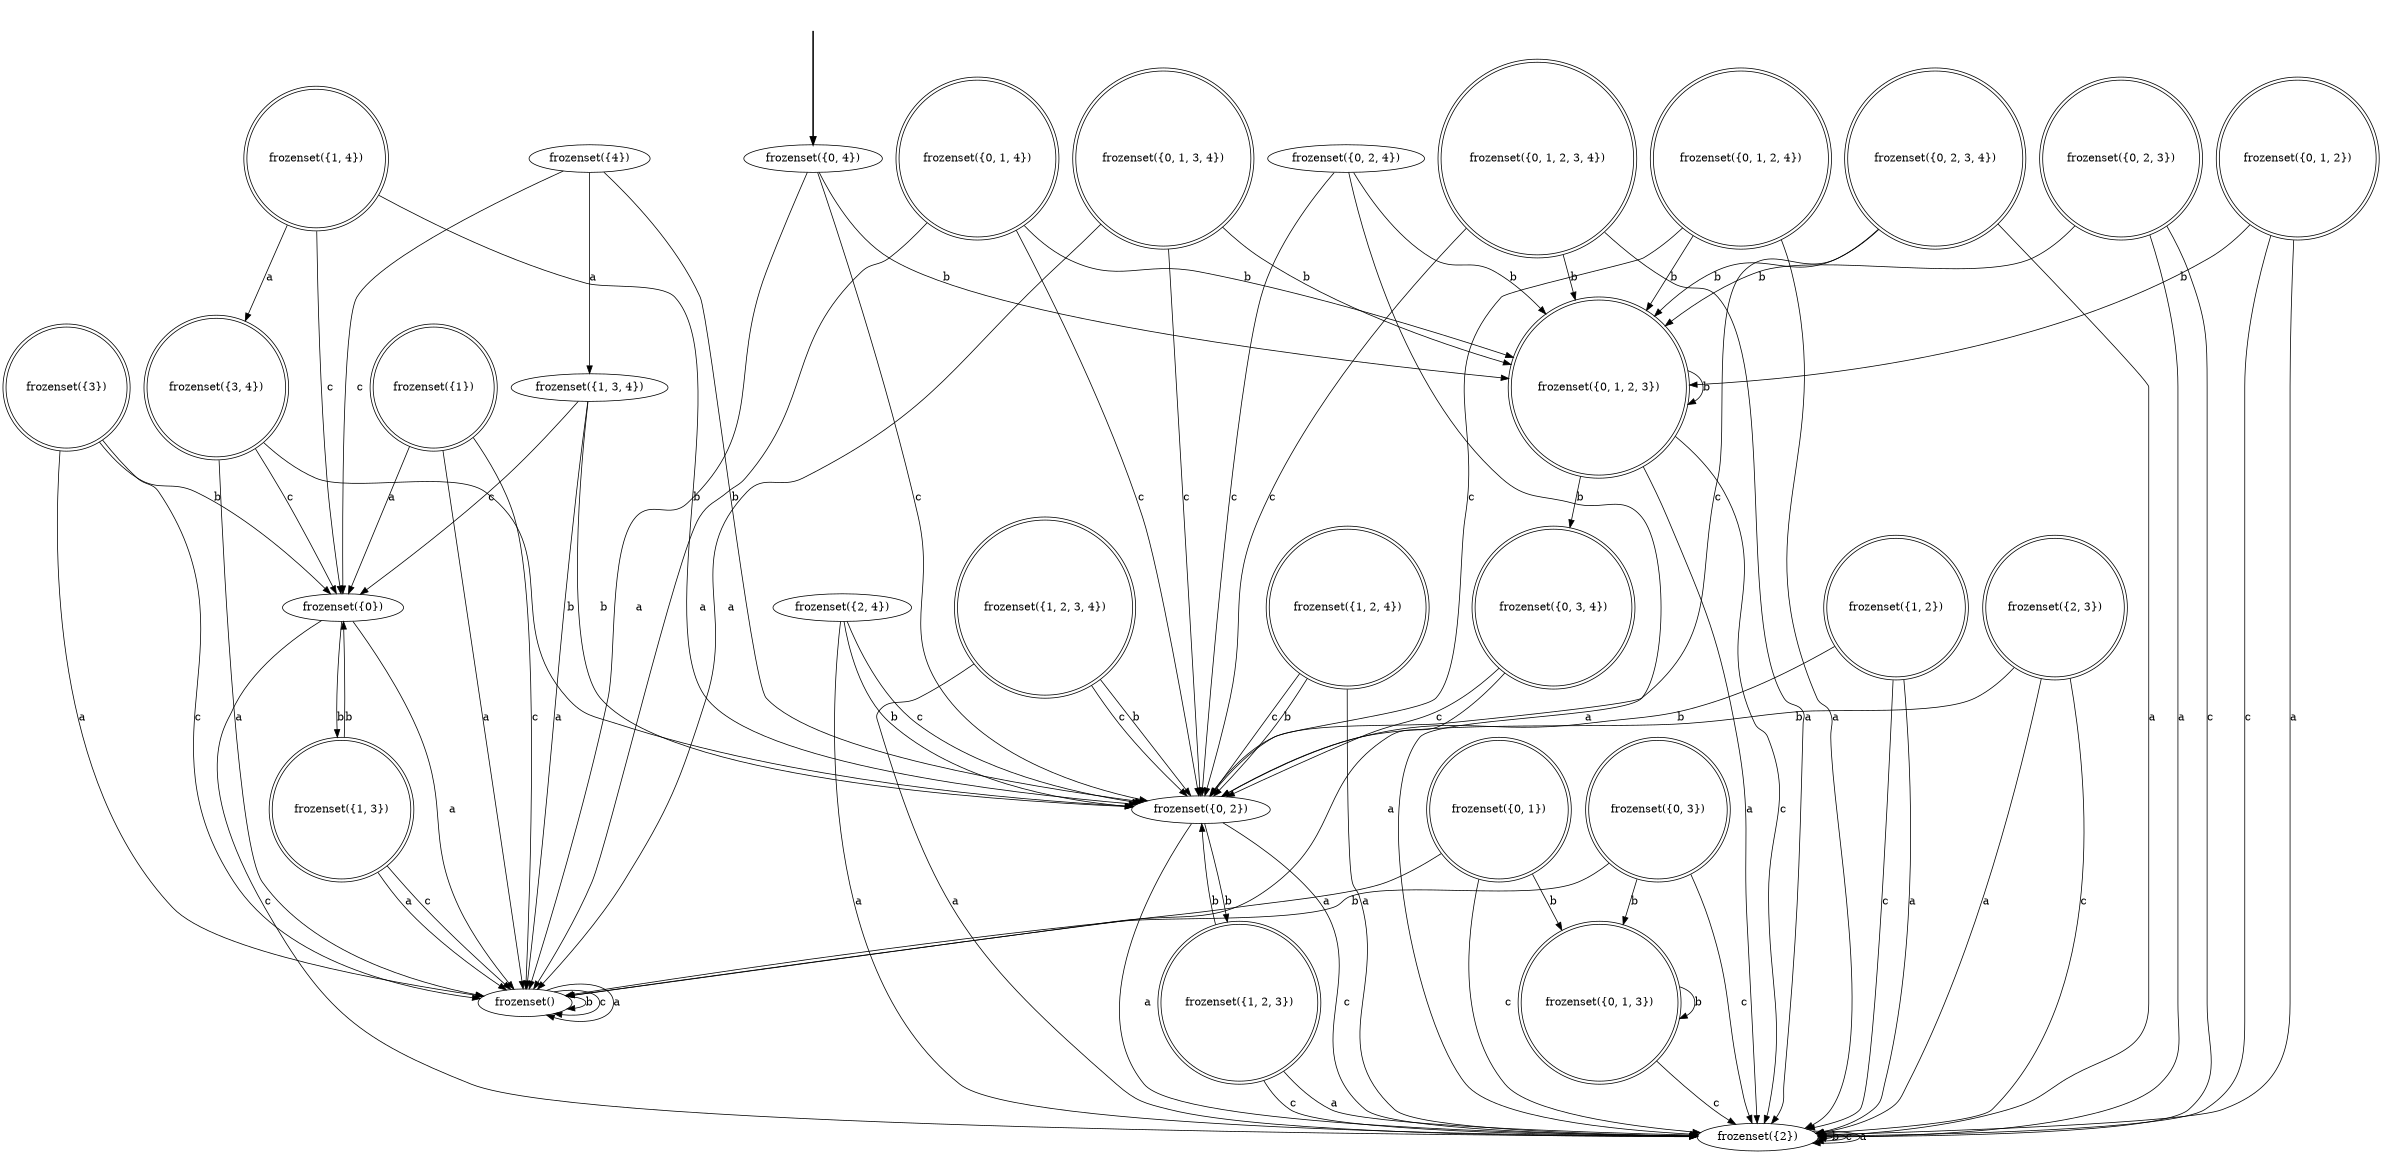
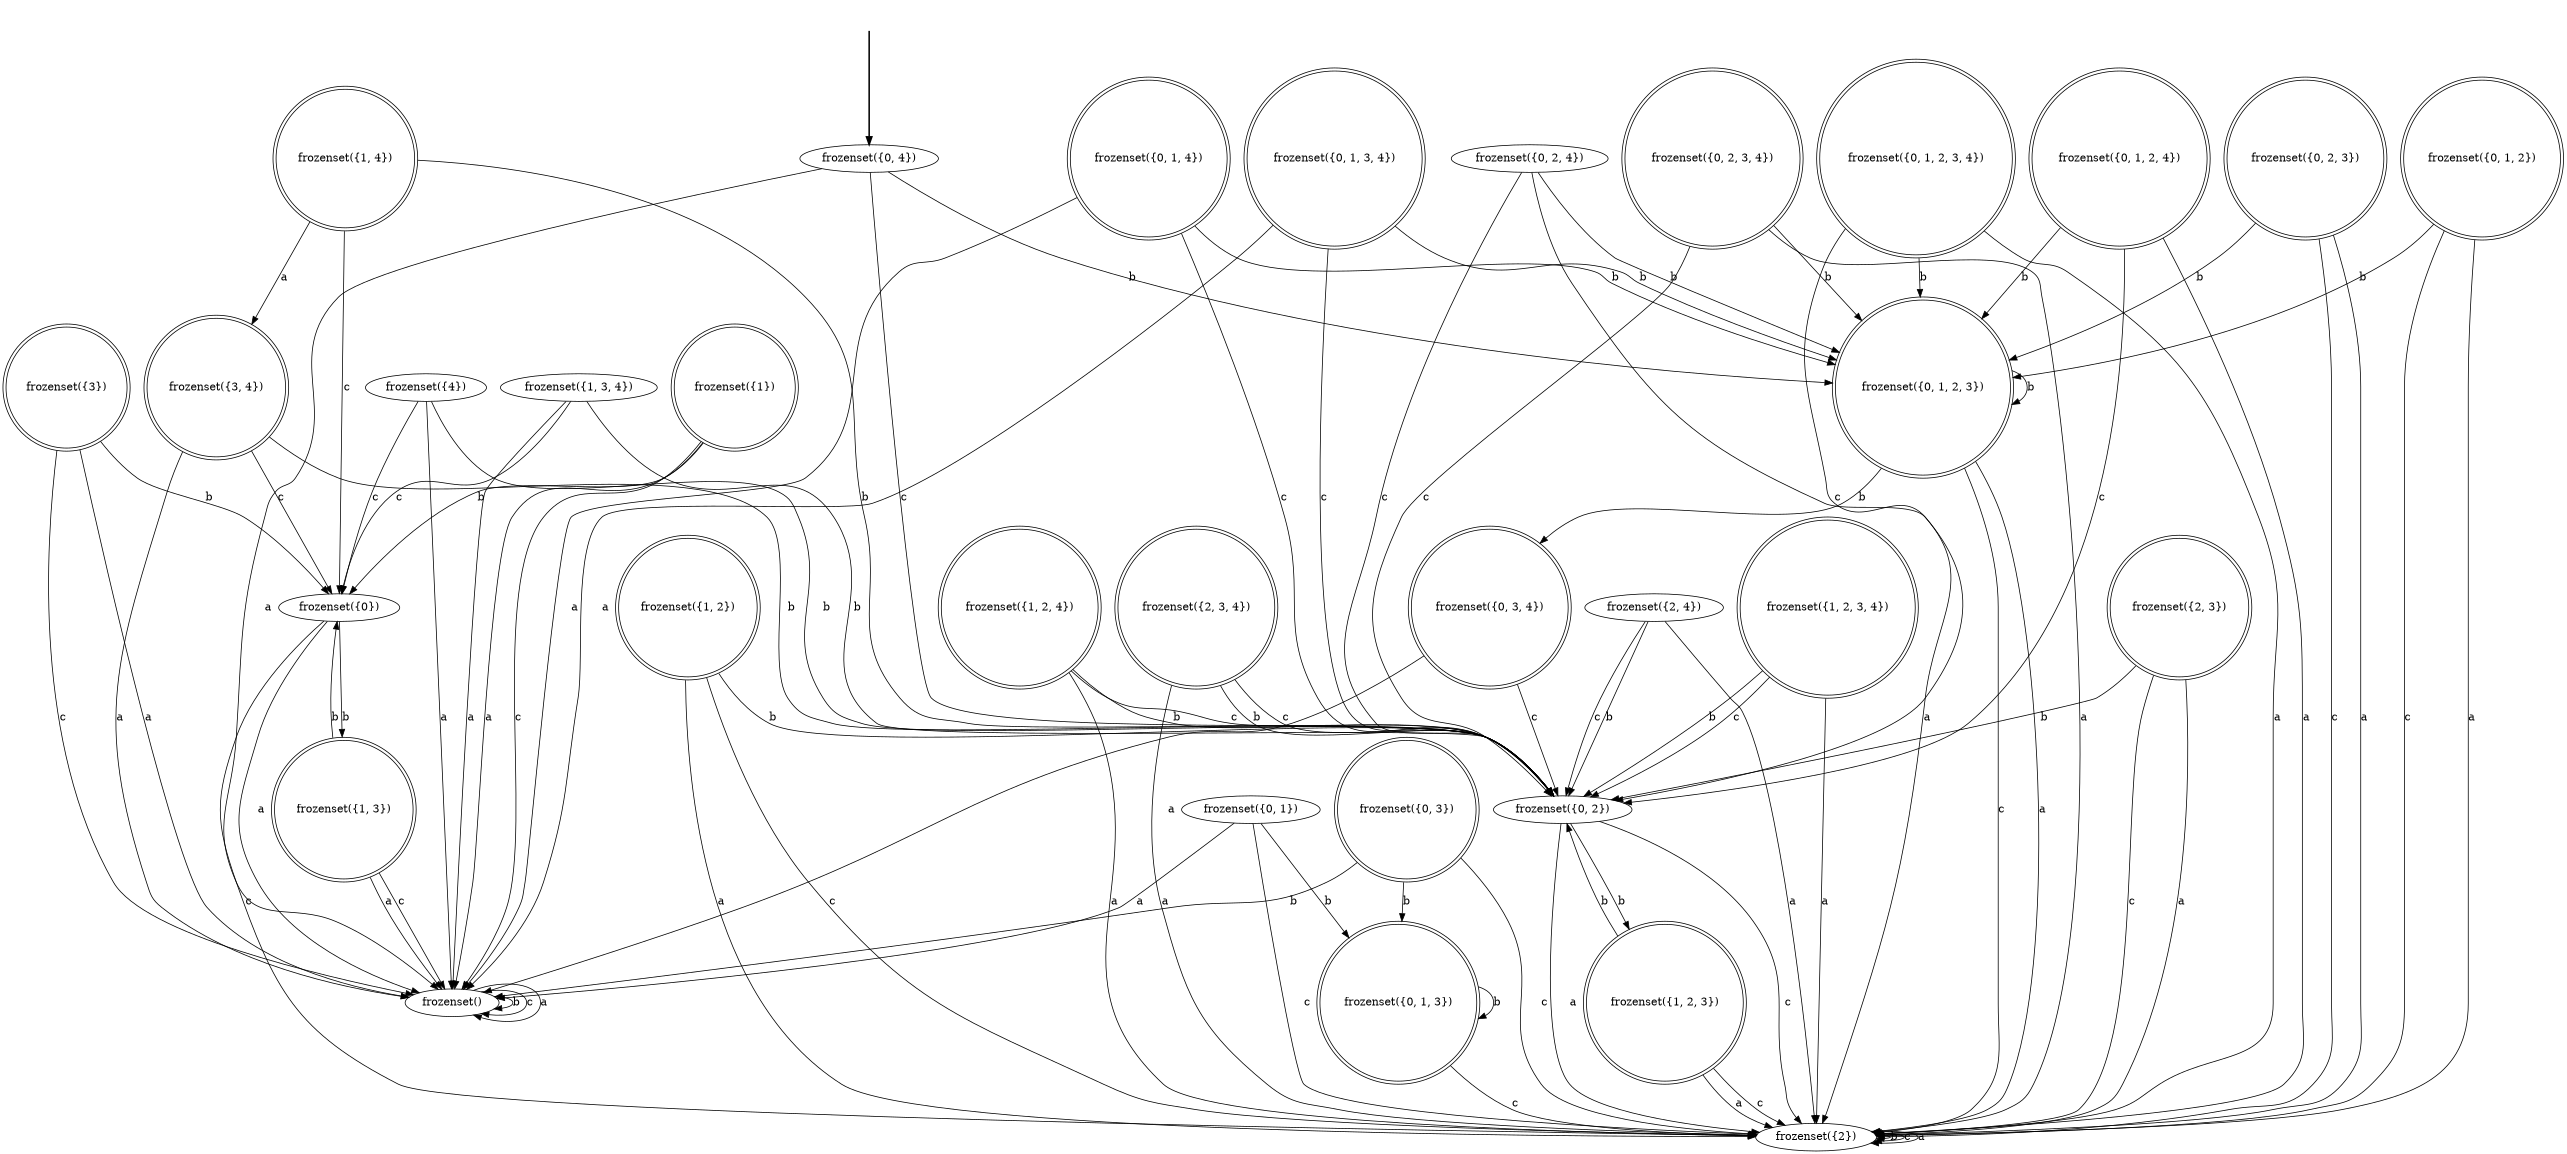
edge "frozenset({4})" -> "frozenset({1, 3, 4})": now "frozenset({4})" -> "frozenset()"
edge "frozenset({1})" -> "frozenset({0})": label "a" -> "b"
node "frozenset({2, 3, 4})": added
node "frozenset({0, 1})": shape doublecircle -> ellipse
